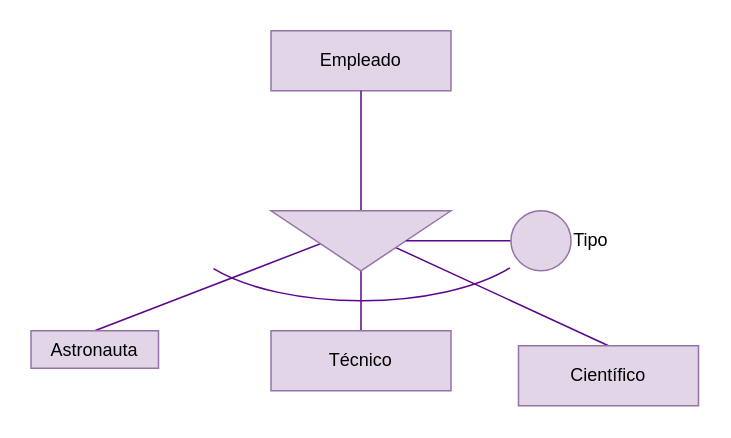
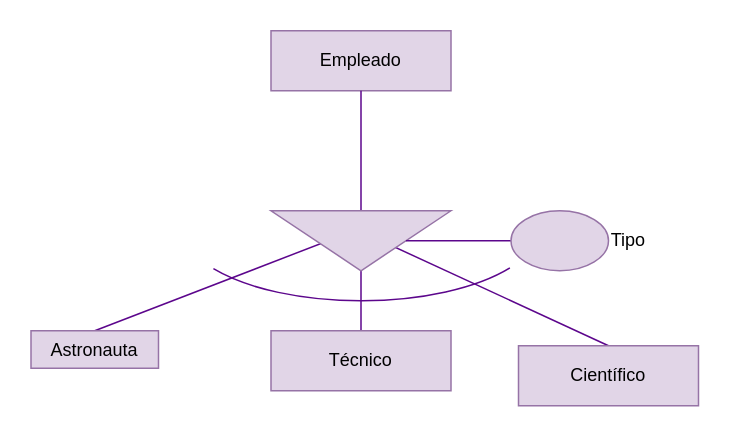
node "Tipo": size 60x60 -> 98x60
